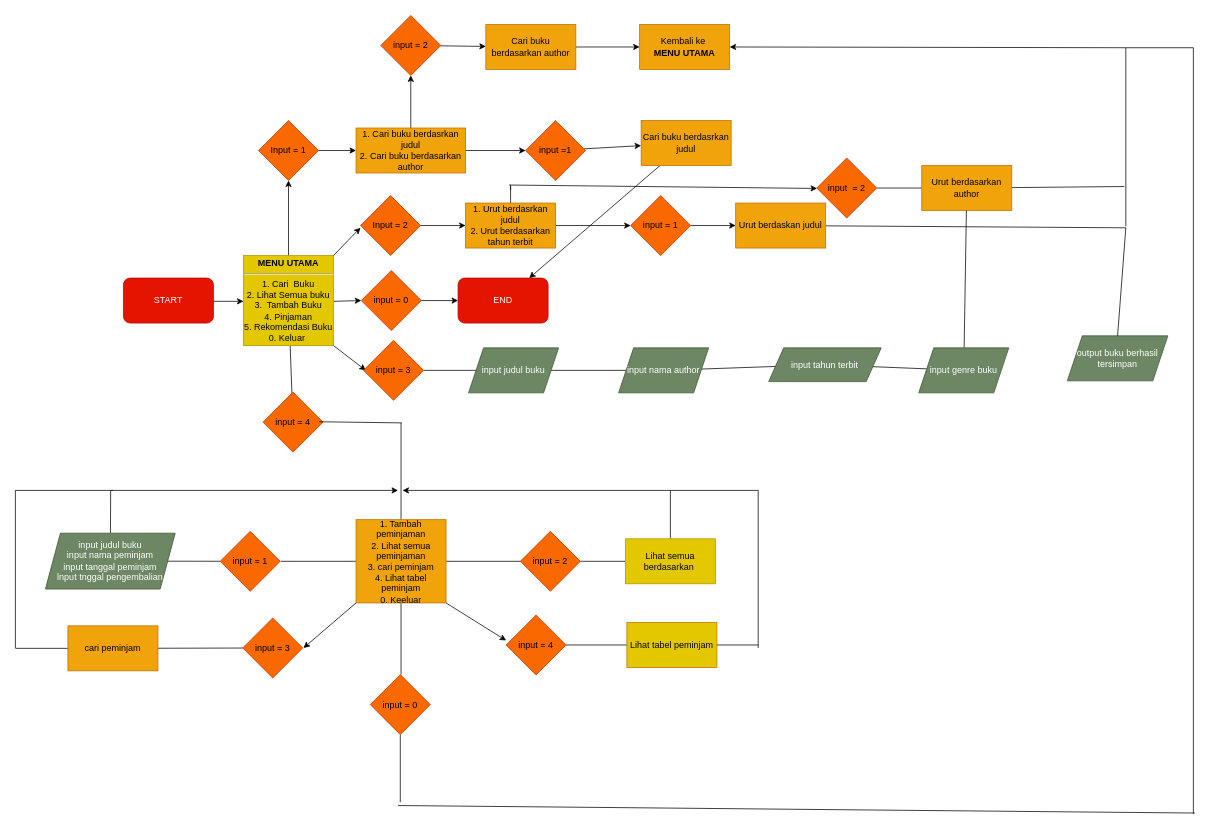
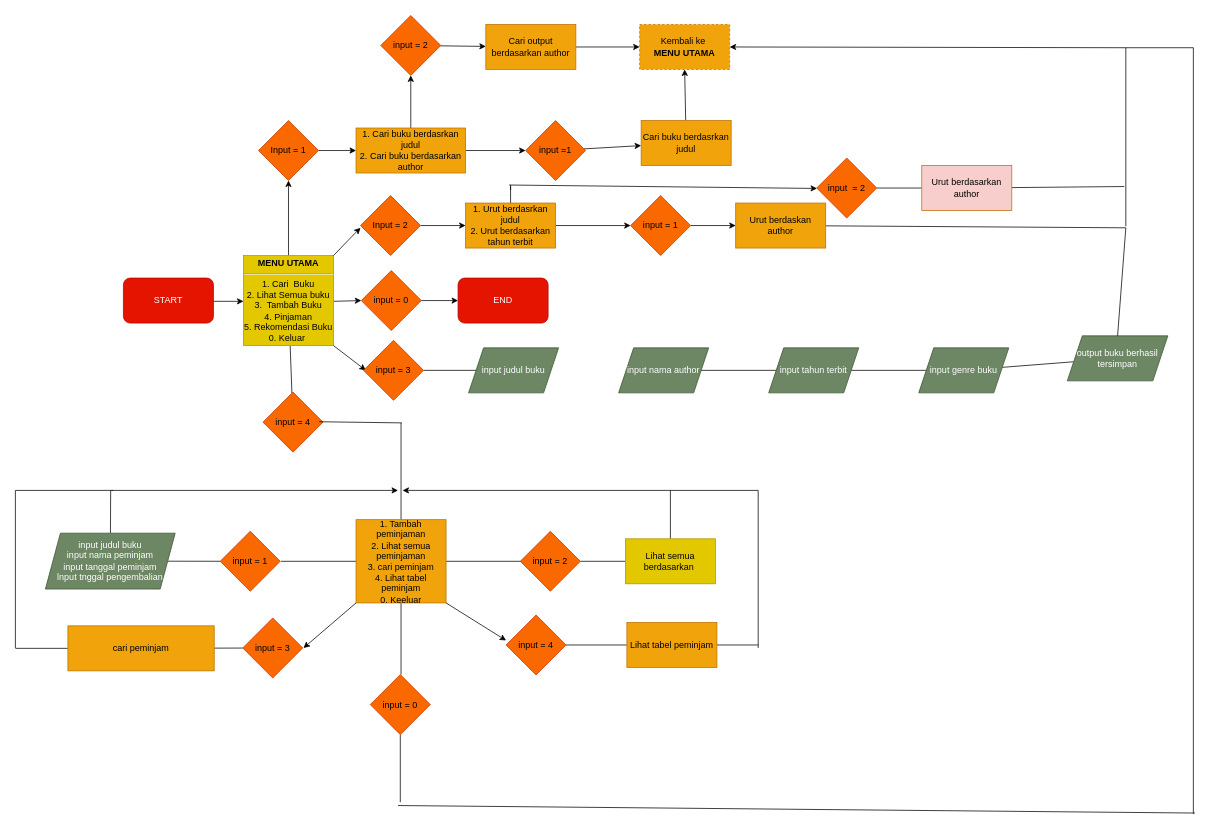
node "Cari buku berdasarkan author": label "Cari buku berdasarkan author" -> "Cari output berdasarkan author"
node "Kembali ke MENU UTAMA": style solid -> dashed
node "Urut berdasarkan author": fillcolor #f0a30a -> #f8cecc
edge "Cari buku berdasrkan judul" -> "END": now "Cari buku berdasrkan judul" -> "Kembali ke MENU UTAMA"
node "Urut berdaskan judul": label "Urut berdaskan judul" -> "Urut berdaskan author"
edge "Urut berdasarkan author" -- "input genre buku": now "output buku berhasil tersimpan" -- "input genre buku"
node "input tahun terbit": size 113x34 -> 90x45
edge "input judul buku" -- "input nama author": removed
node "Lihat tabel peminjam": fillcolor #e3c800 -> #f0a30a
node "cari peminjam": size 90x45 -> 146x45
